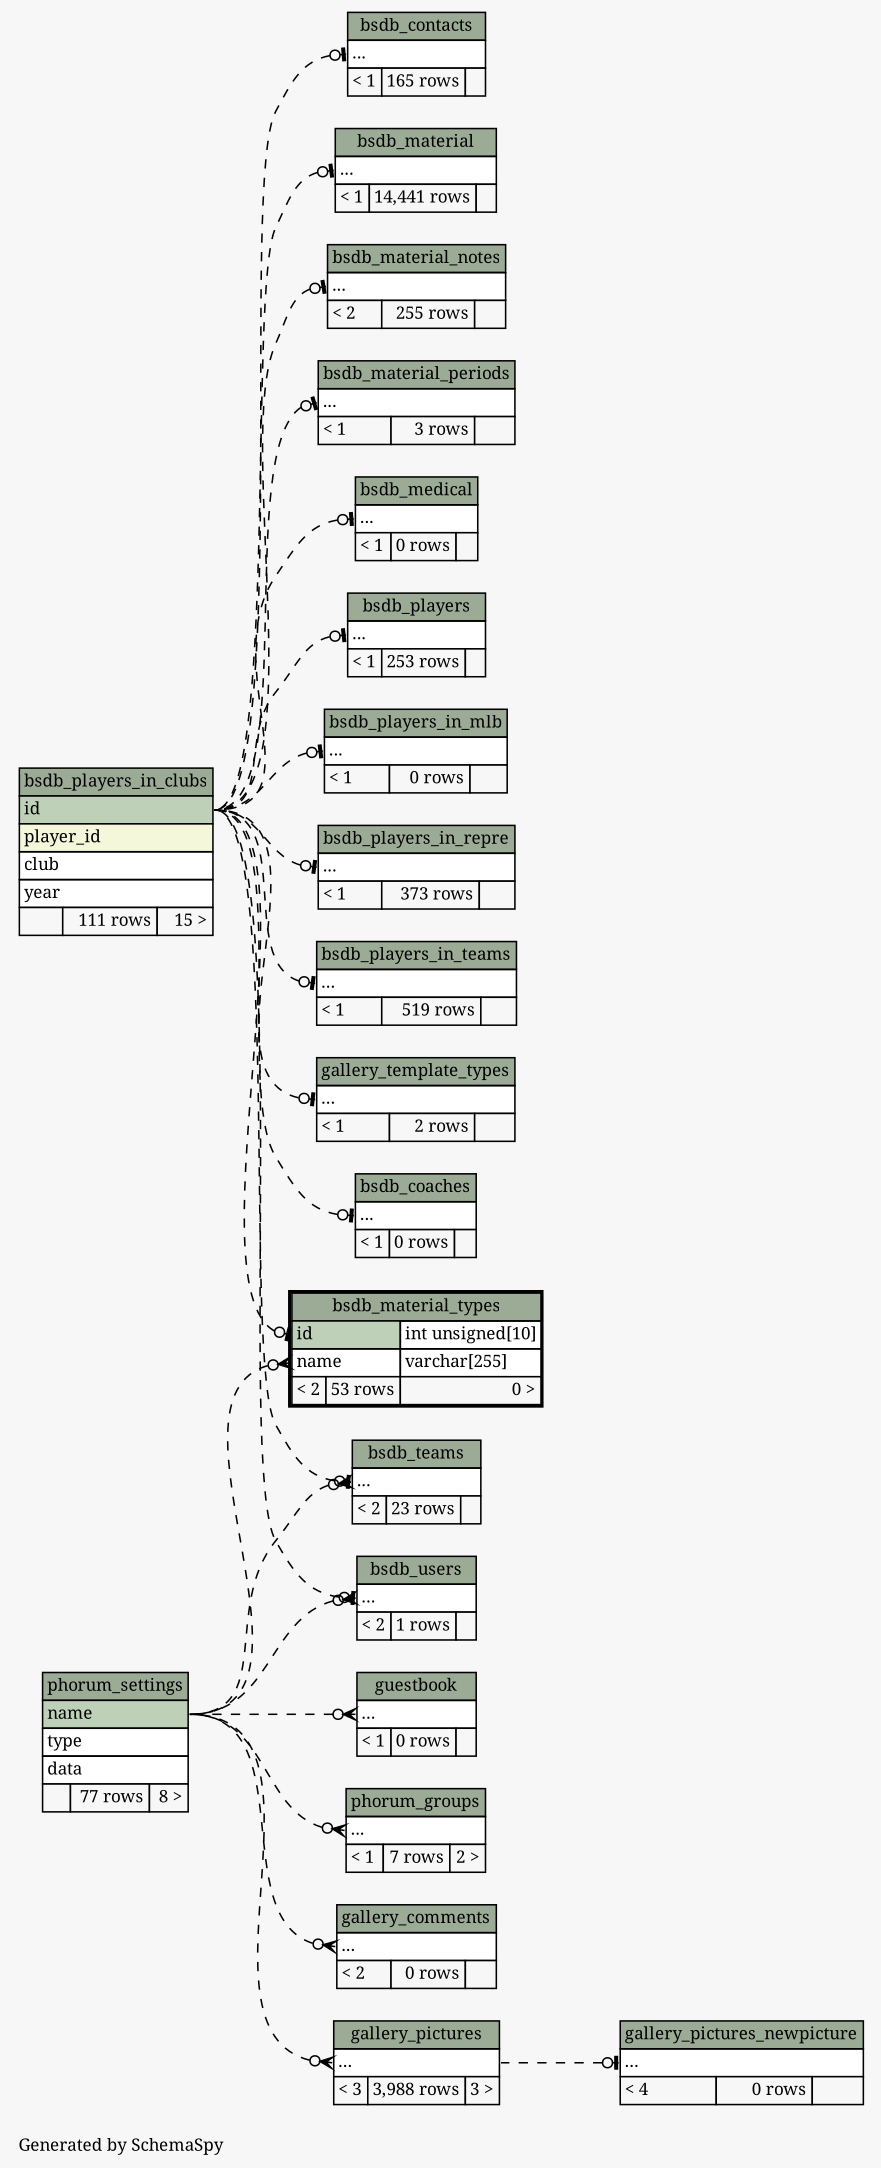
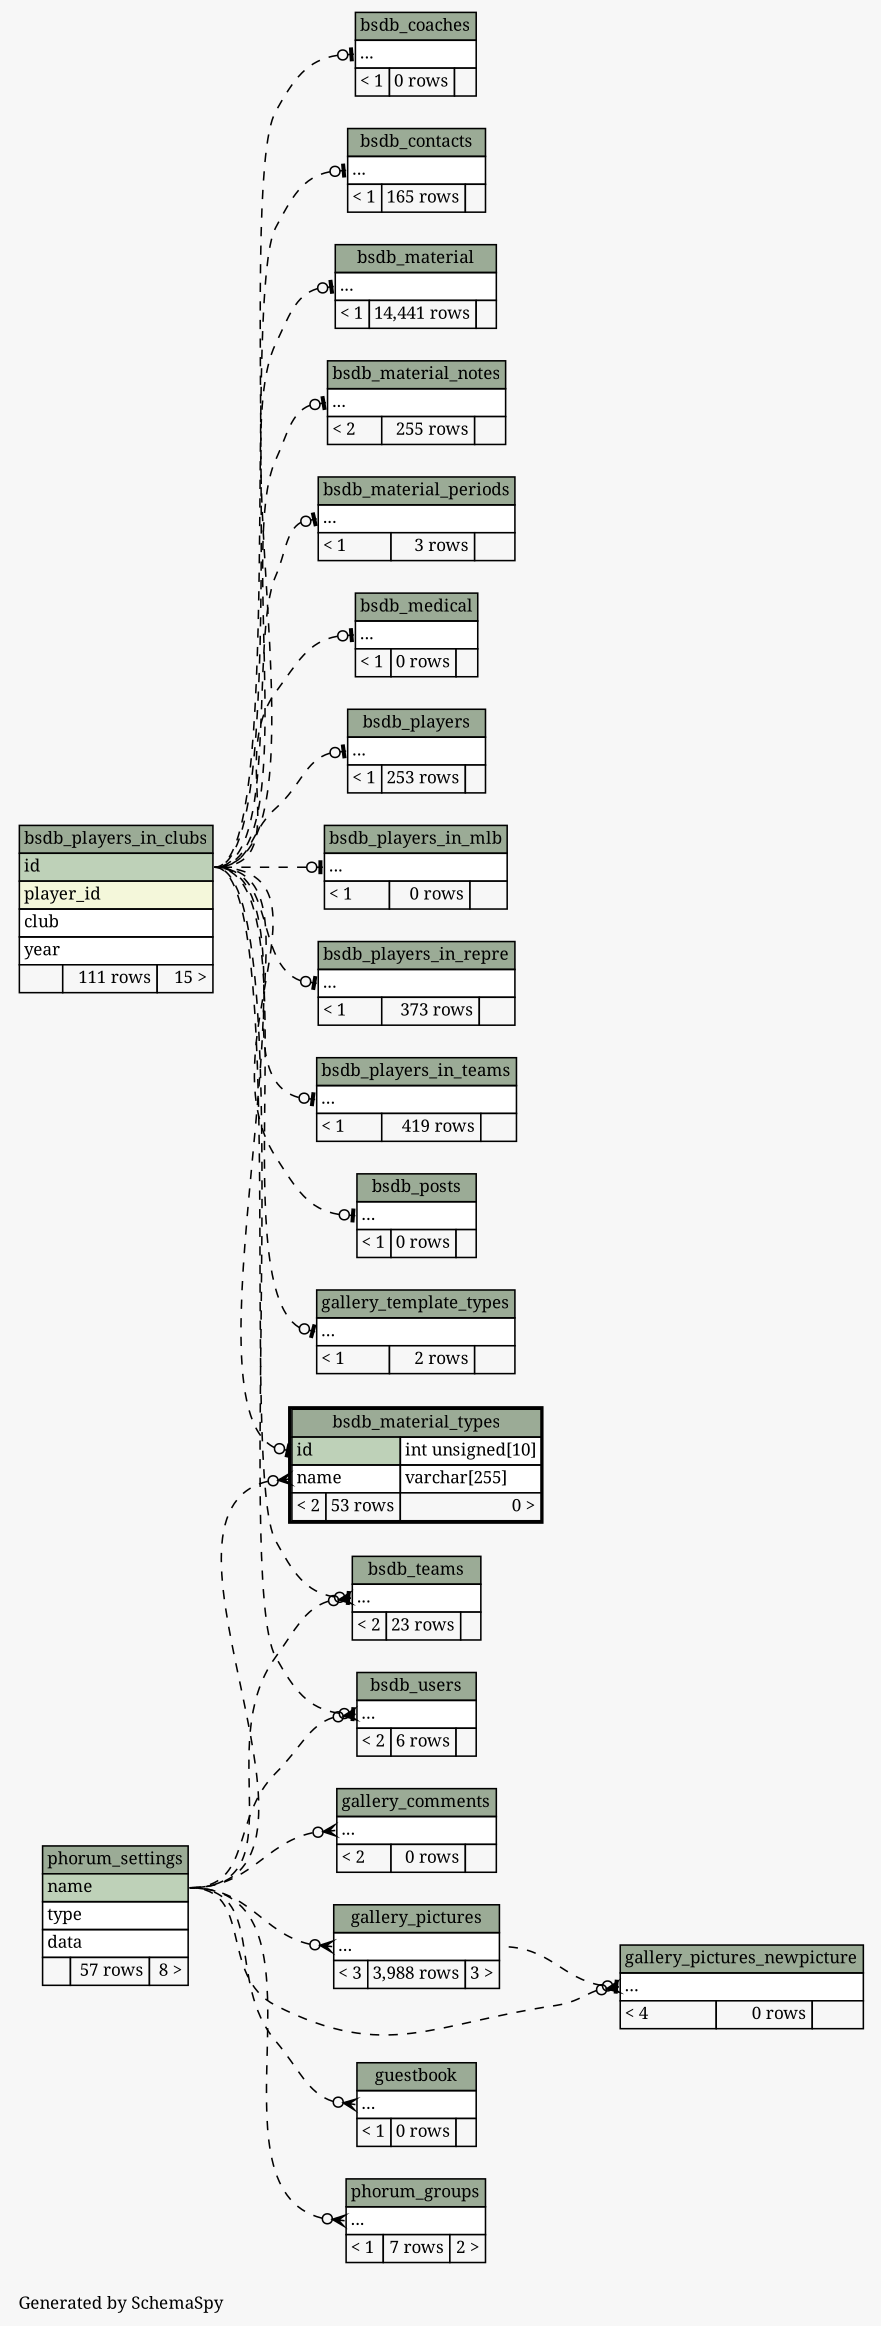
node "bsdb_players_in_teams": text "519 rows" -> "419 rows"
node "bsdb_posts": added
node "bsdb_users": text "1 rows" -> "6 rows"
node "phorum_settings": text "77 rows" -> "57 rows"
edge "phorum_settings" -> "gallery_pictures_newpicture": added
